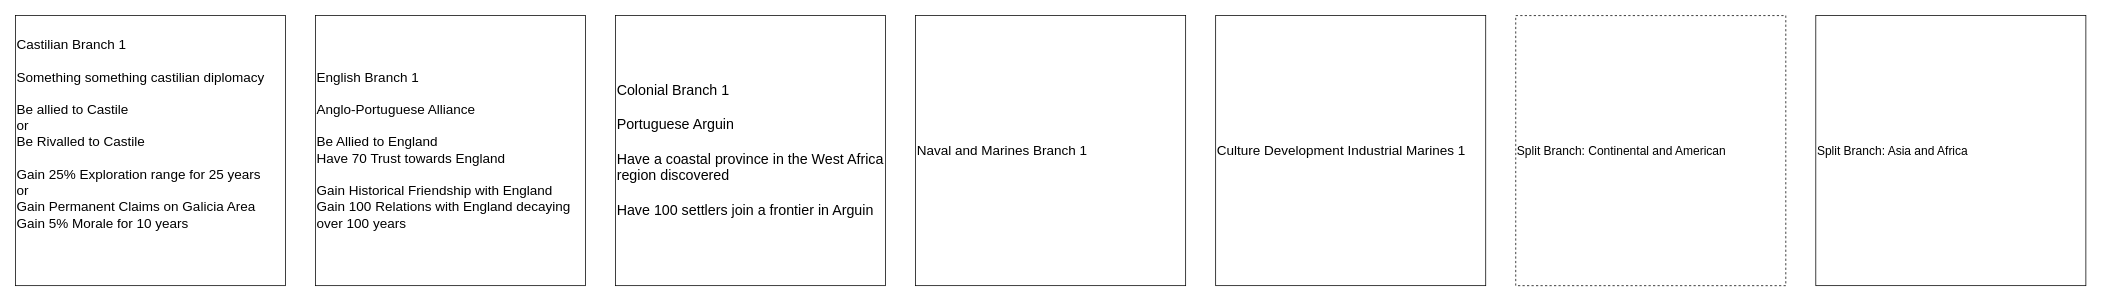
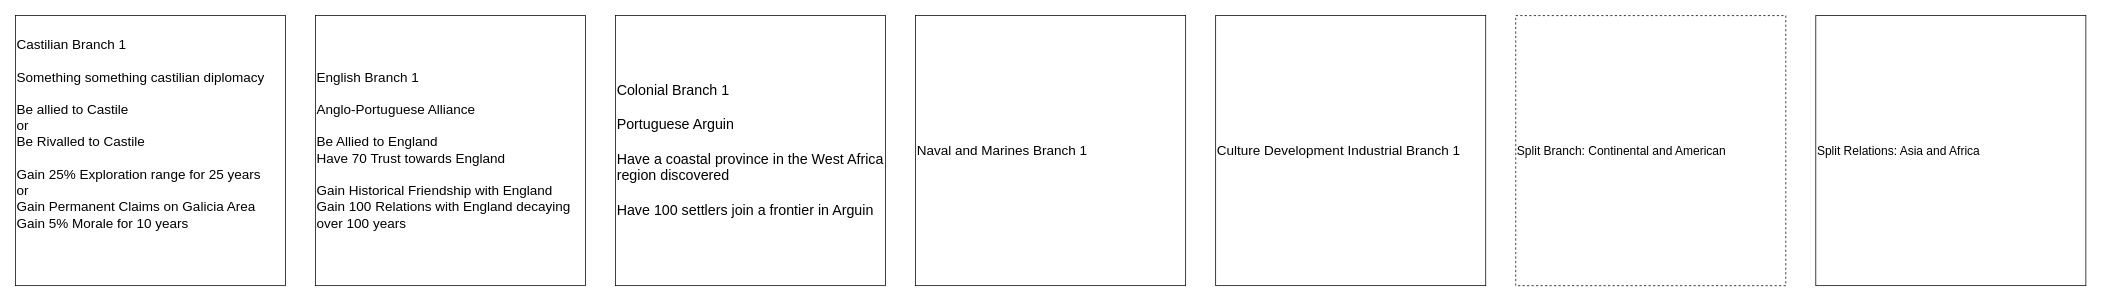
node "Culture Development Industrial Marines 1": label "Culture Development Industrial Marines 1" -> "Culture Development Industrial Branch 1"
node "Split Branch: Asia and Africa": label "Split Branch: Asia and Africa" -> "Split Relations: Asia and Africa"
